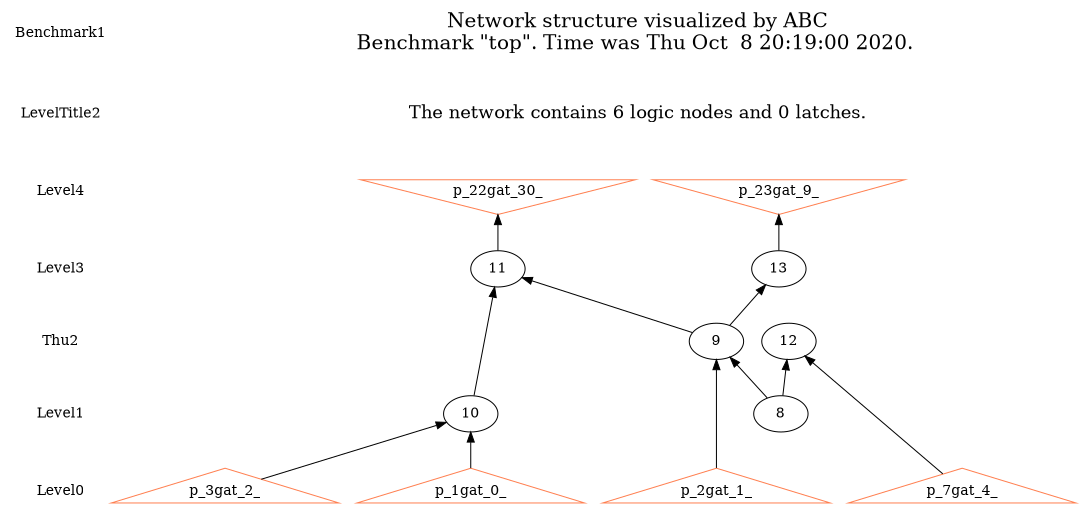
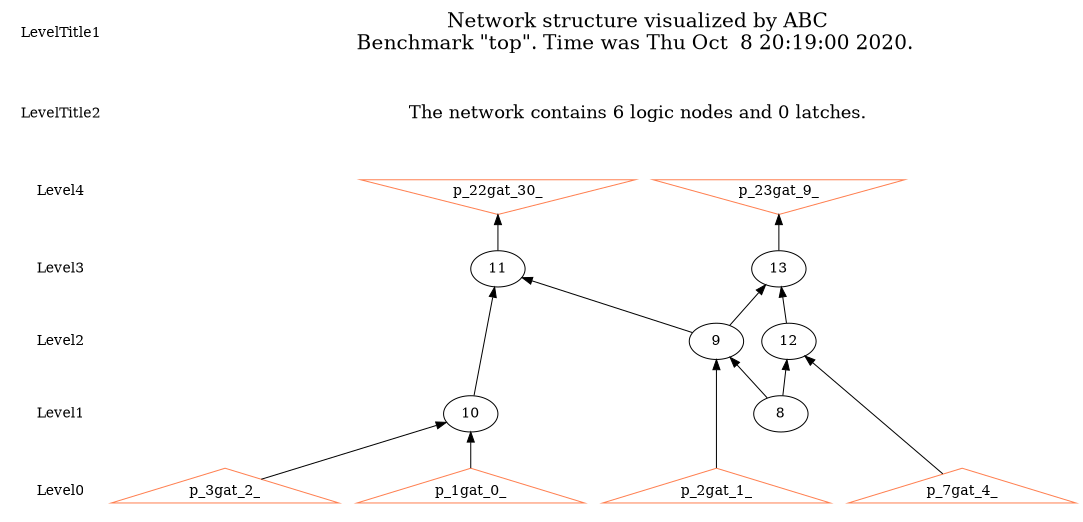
node "Benchmark1": label "Benchmark1" -> "LevelTitle1"
edge "12" -> "13": added
node "Thu2": label "Thu2" -> "Level2"
